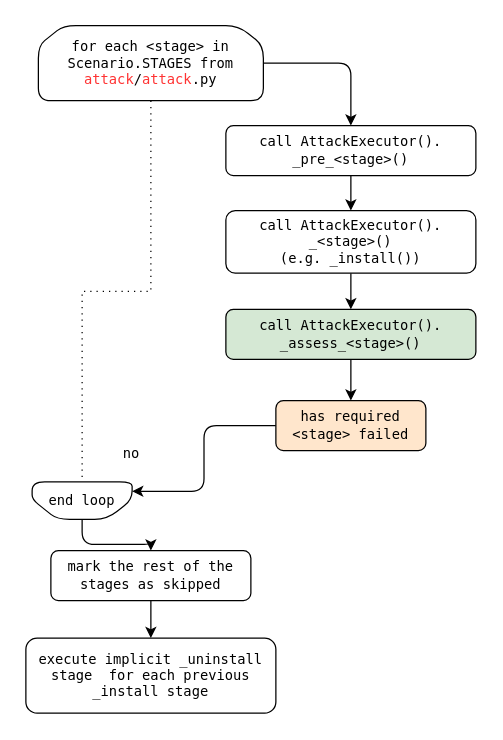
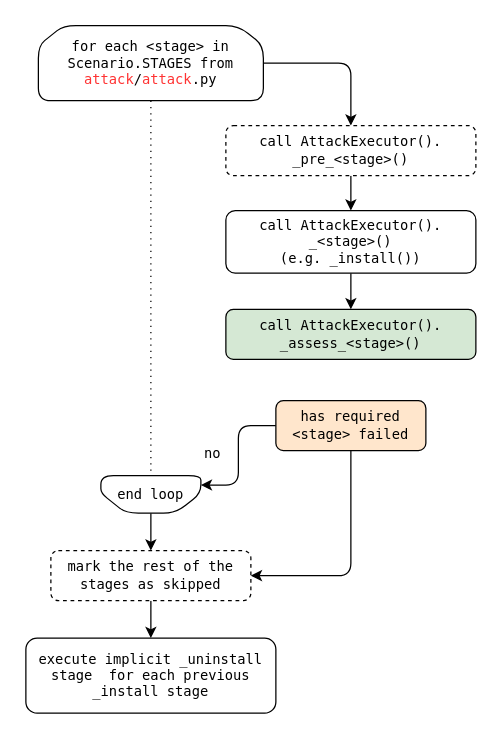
node "call AttackExecutor(). _pre_<stage>()": style solid -> dashed
edge "call AttackExecutor(). _assess_<stage>()" -> "has required <stage> failed": removed
node "no": moved (139, 454) -> (221, 454)
node "end loop": moved (82, 501) -> (151, 494)
edge "has required <stage> failed" -> "mark the rest of the stages as skipped": added
node "mark the rest of the stages as skipped": style solid -> dashed
